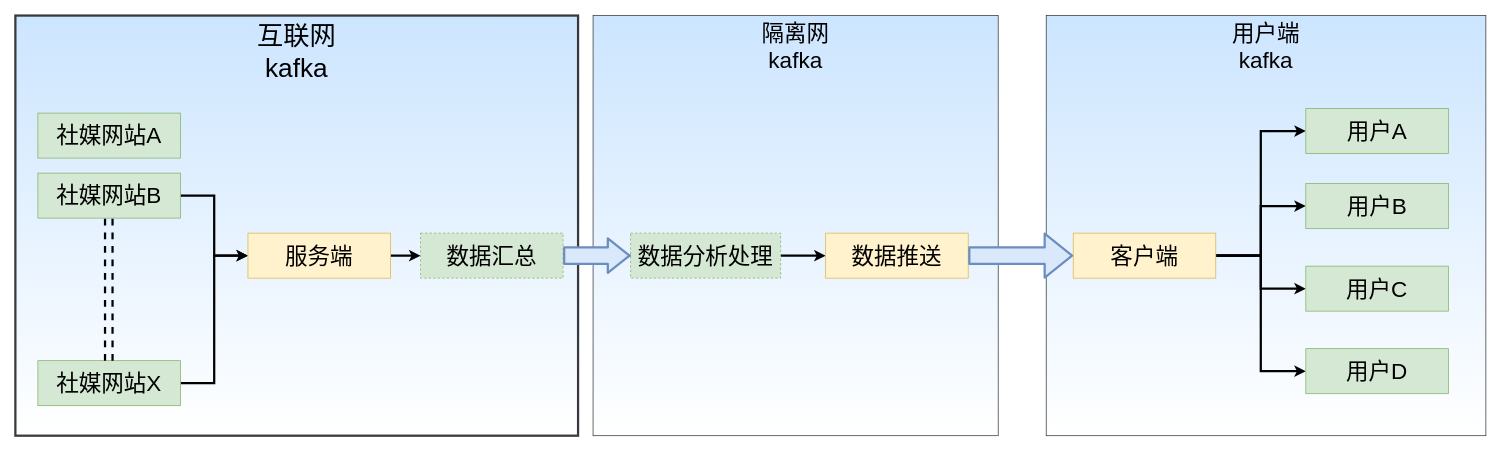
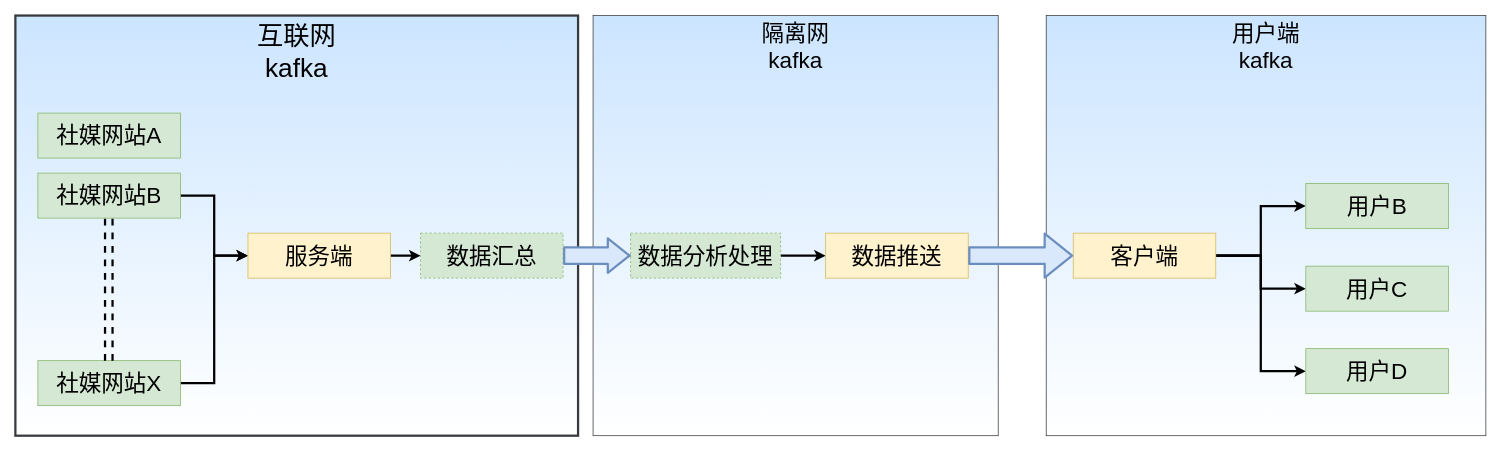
node "用户A": removed
edge "客户端" -> "用户A": removed
